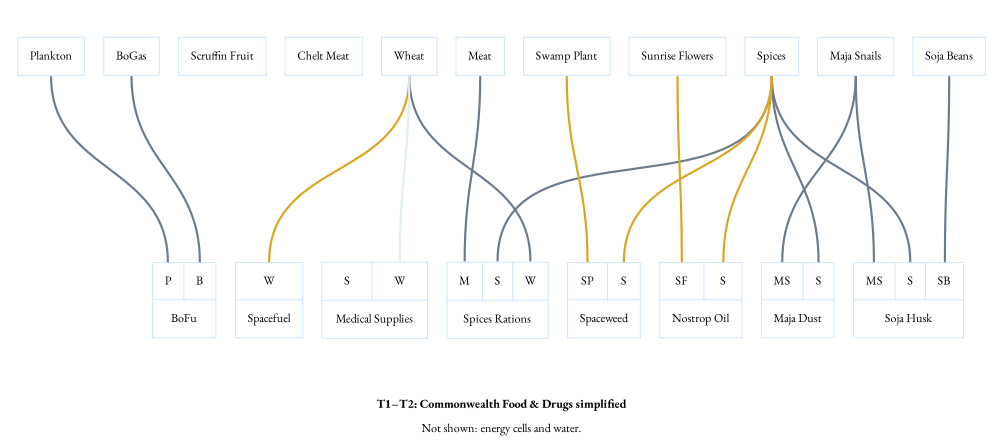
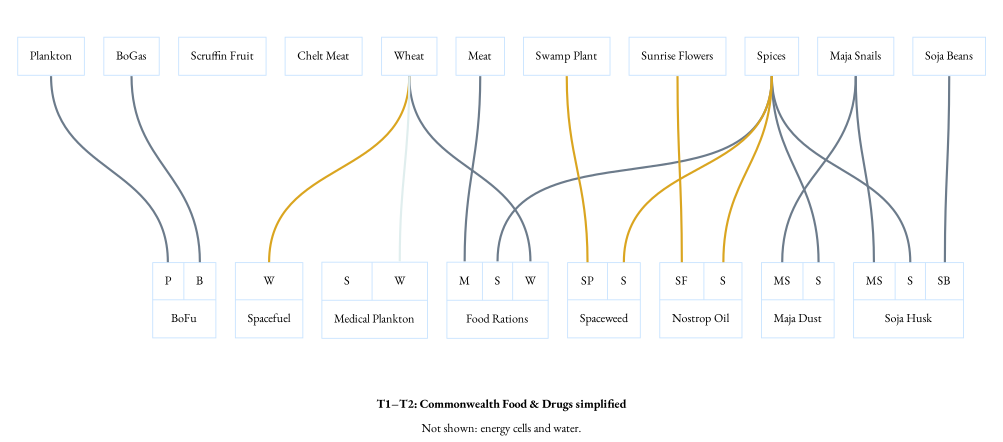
node "S": text "Medical Supplies" -> "Medical Plankton"
node "M": text "Spices Rations" -> "Food Rations"
